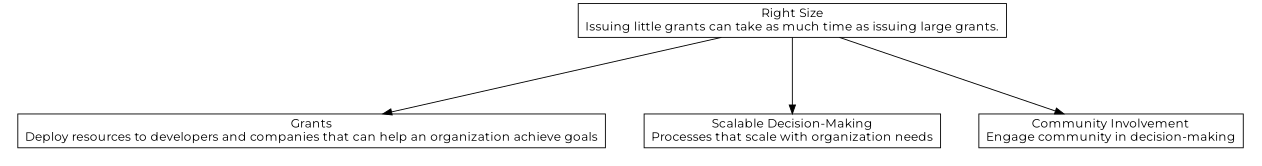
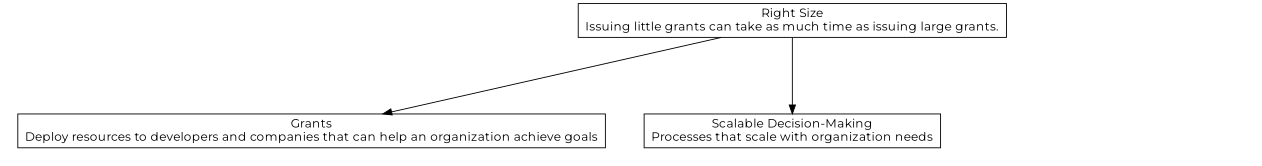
node "Community Involvement Engage community in decision-making": removed
